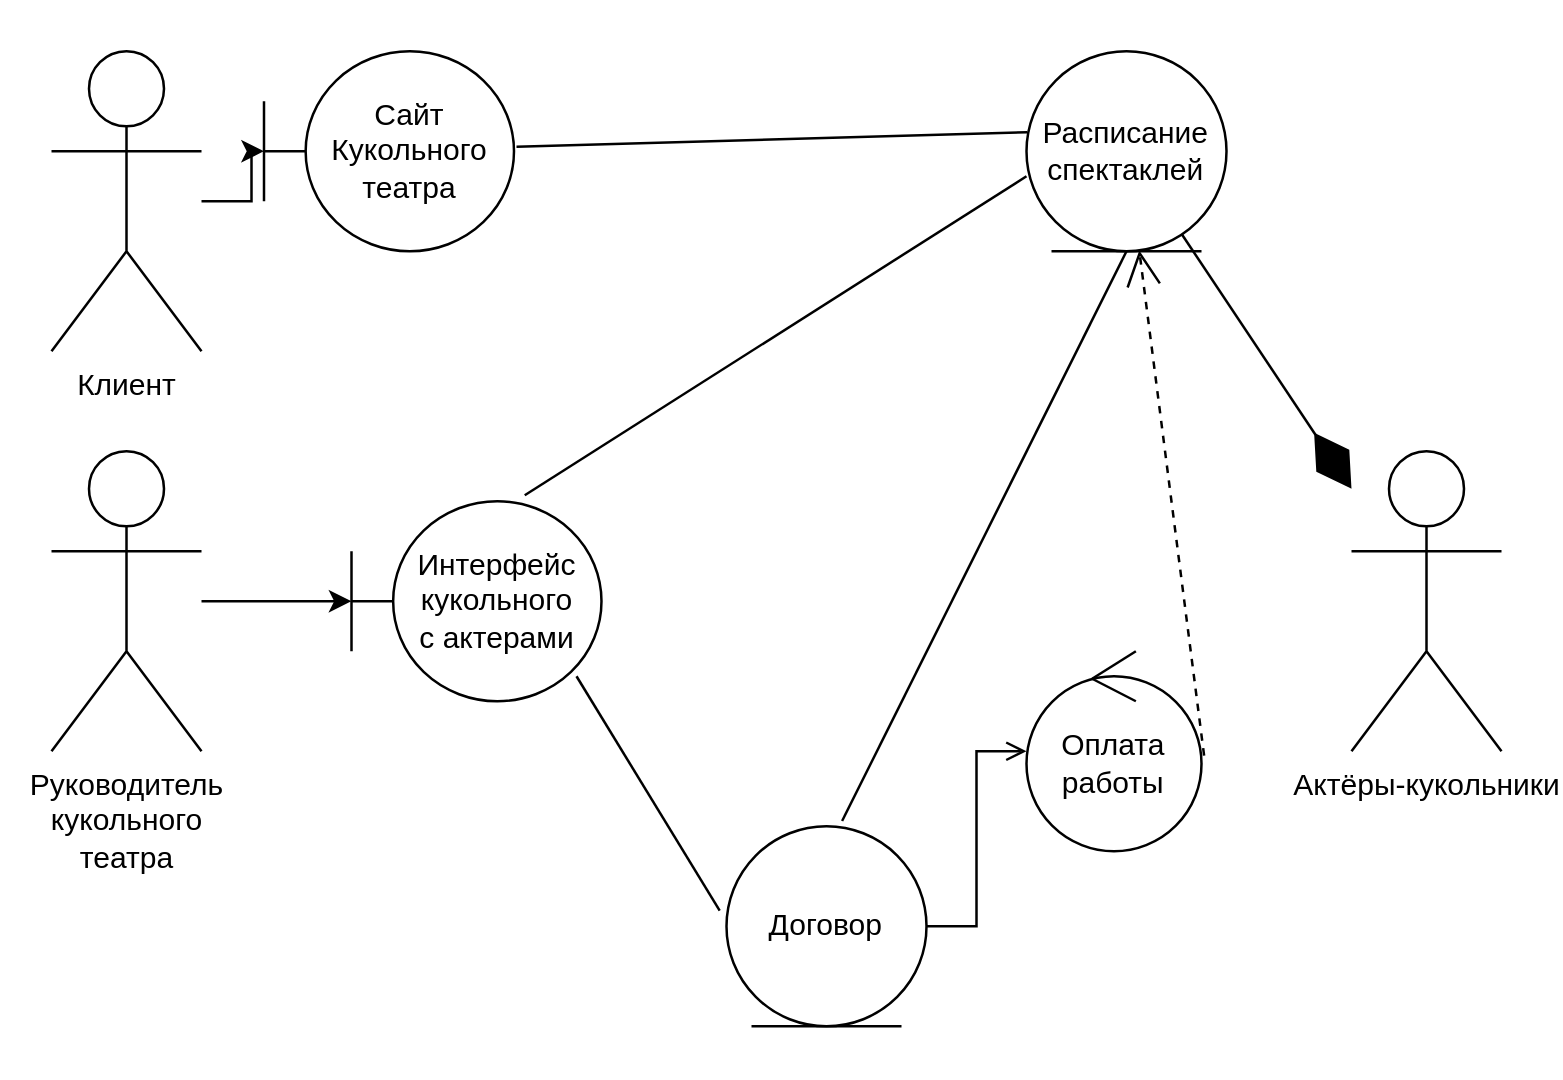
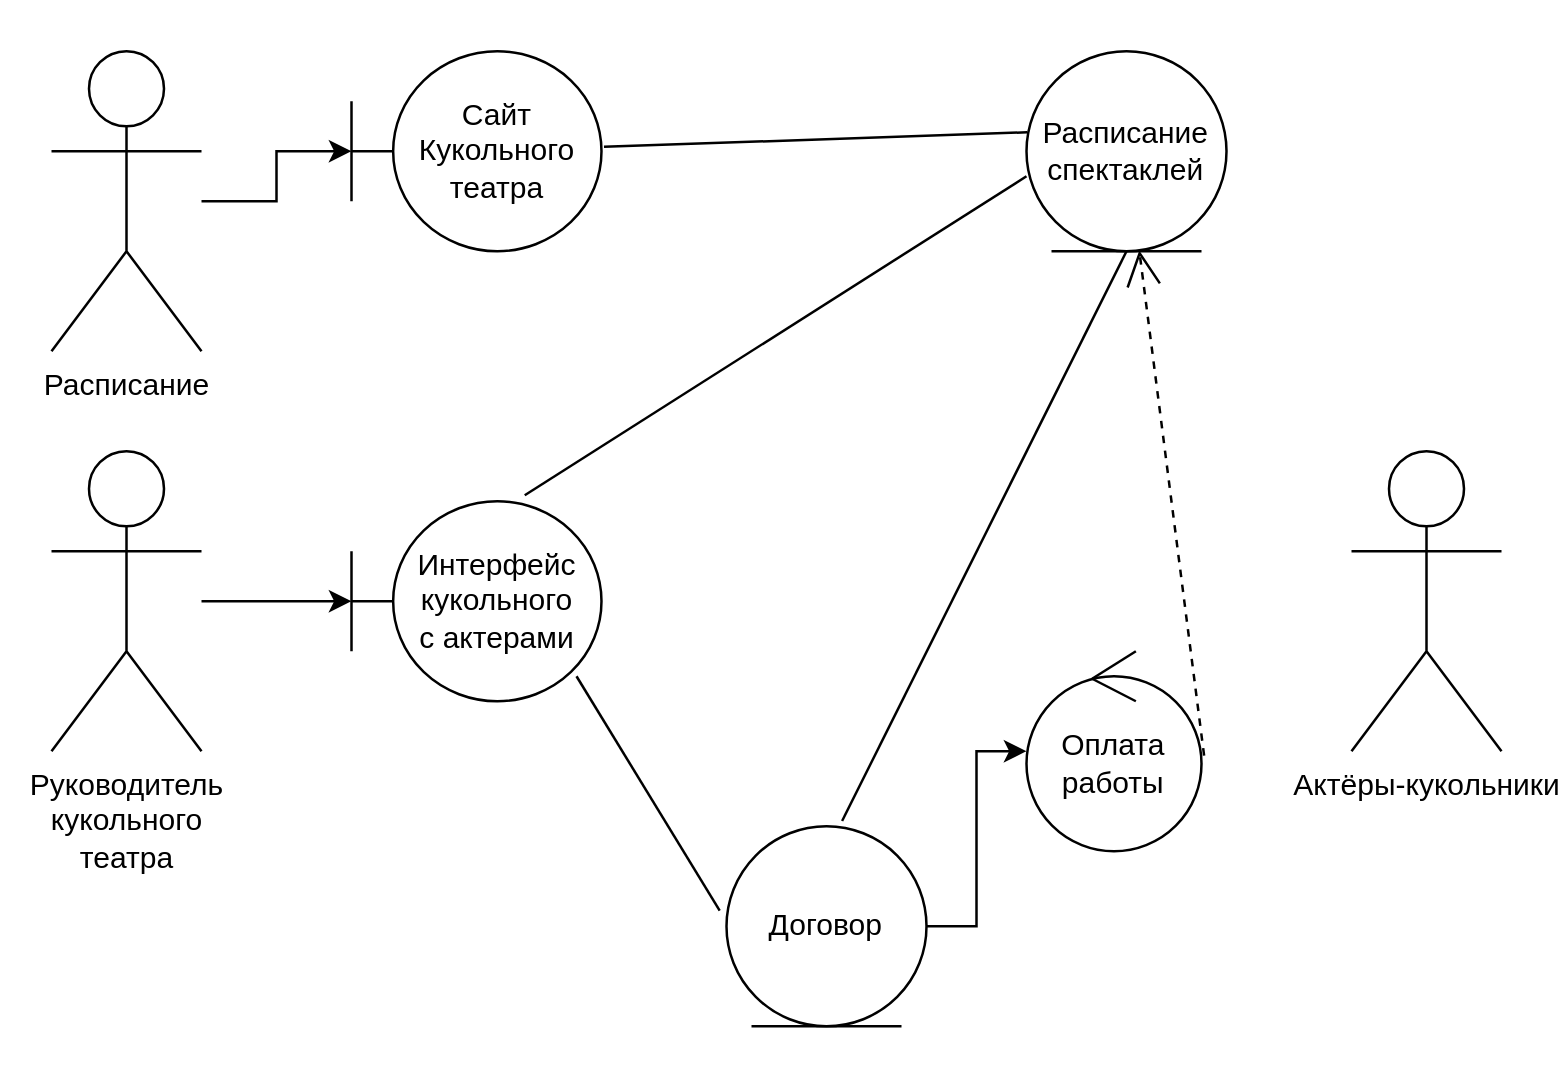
node "Сайт Кукольного театра": moved (389, 151) -> (476, 151)
edge "Расписание спектаклей" -> "Актёры-кукольники": removed
node "Клиент": label "Клиент" -> "Расписание"
edge "Договор" -> "Оплата работы": arrowhead open -> classic
